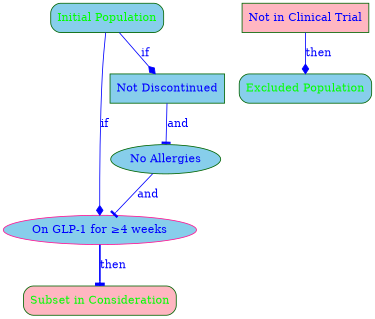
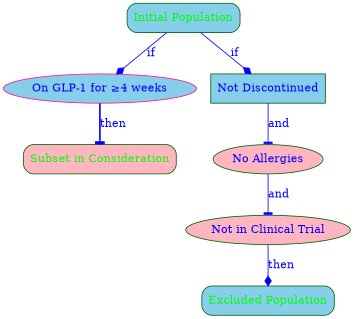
node "Not in Clinical Trial": shape box -> ellipse
node "No Allergies": fillcolor skyblue -> lightpink
edge "No Allergies" -> "On GLP-1 for ≥4 weeks": now "No Allergies" -> "Not in Clinical Trial"
